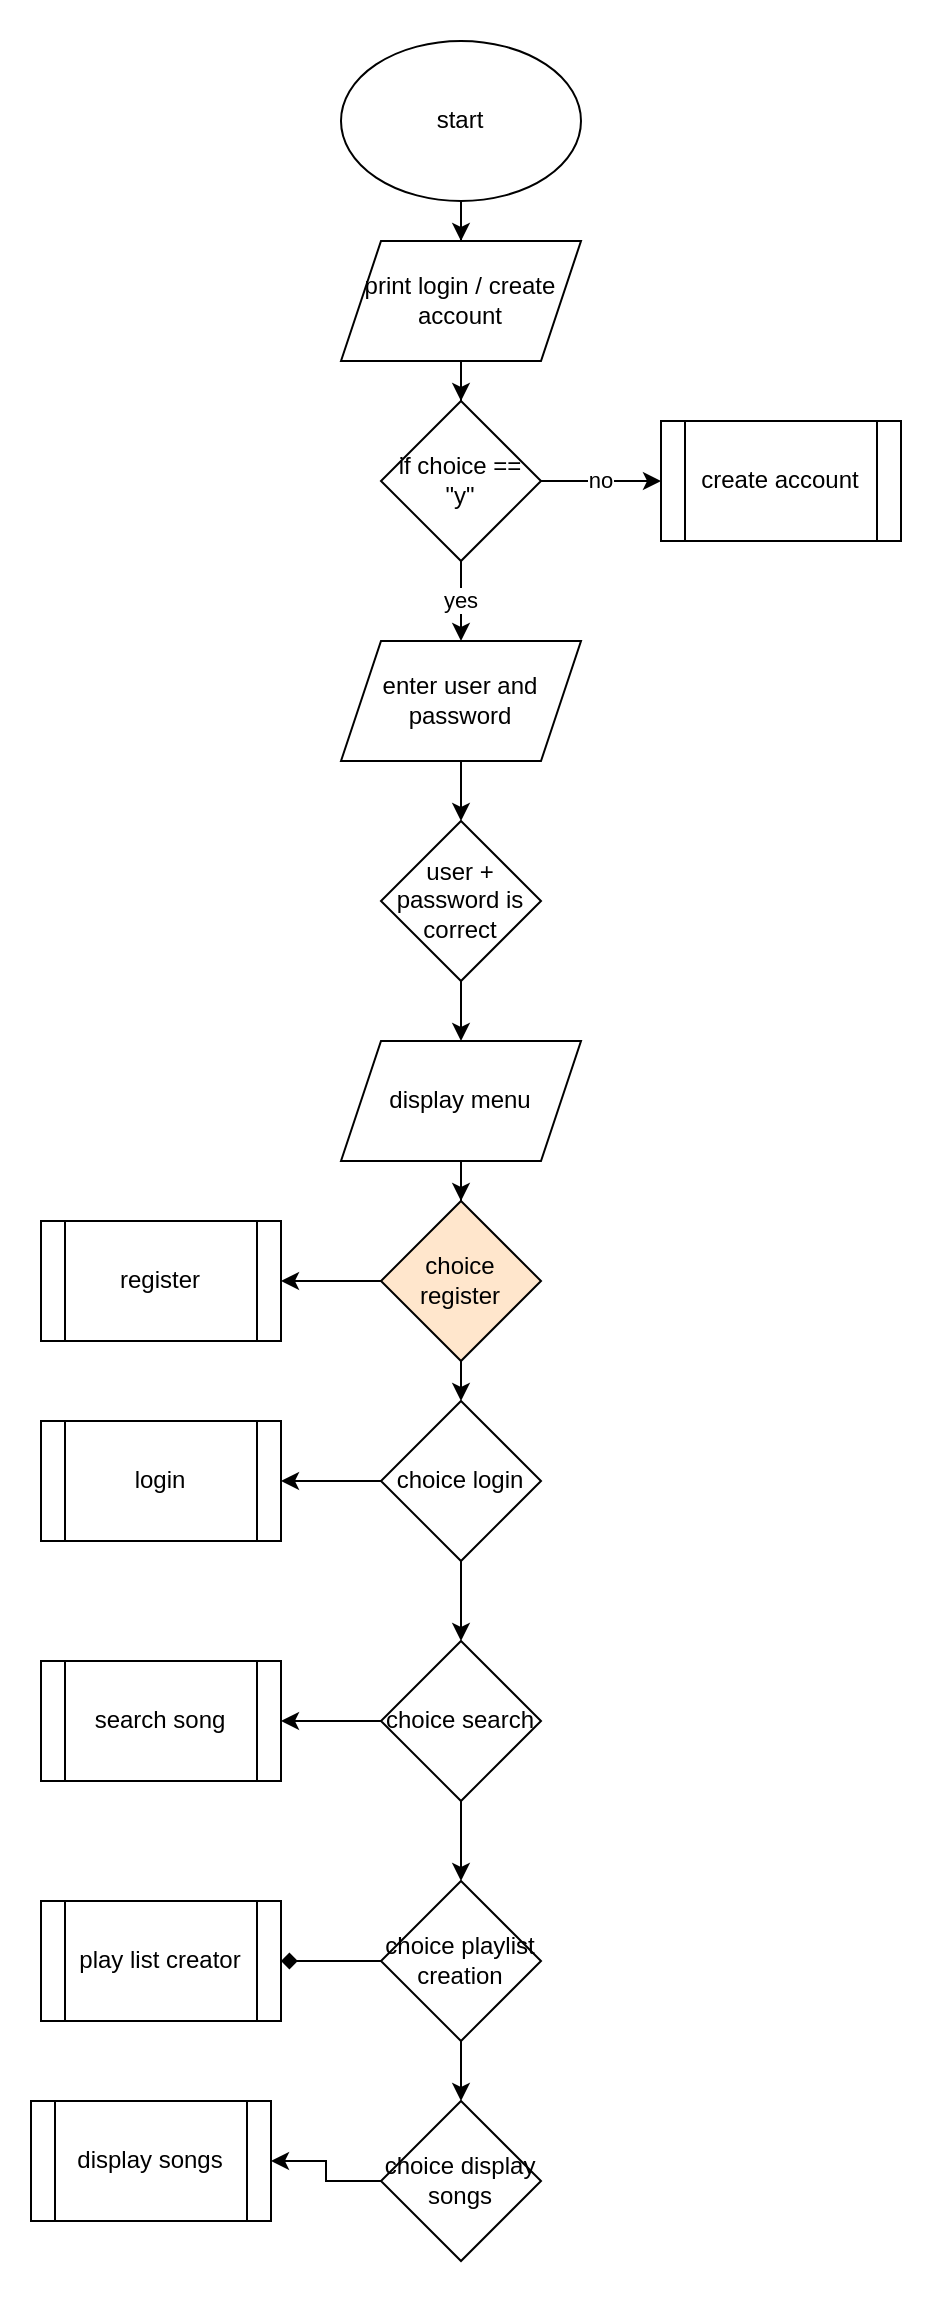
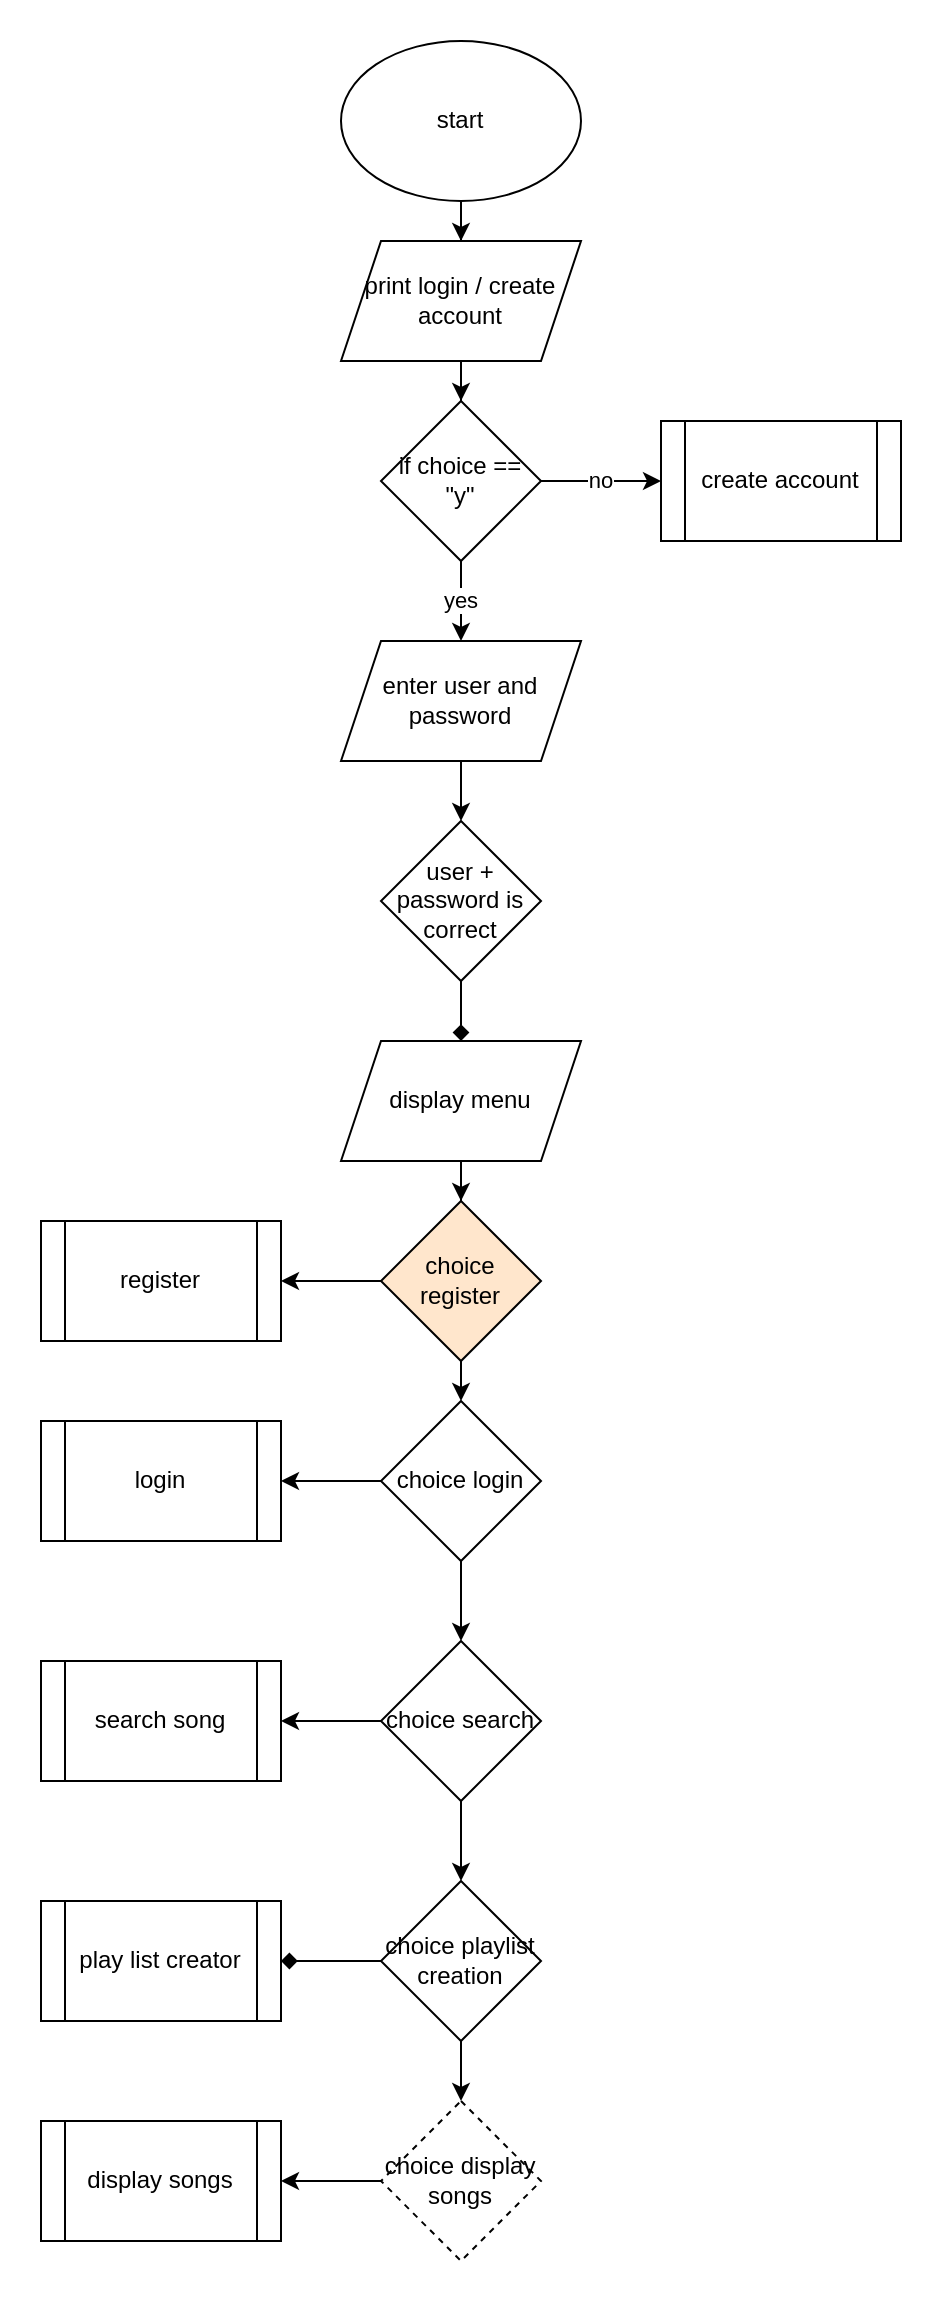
edge "user + password is correct" -> "display menu": arrowhead classic -> diamond
node "display songs": moved (151, 2161) -> (161, 2181)
node "choice display songs": style solid -> dashed
